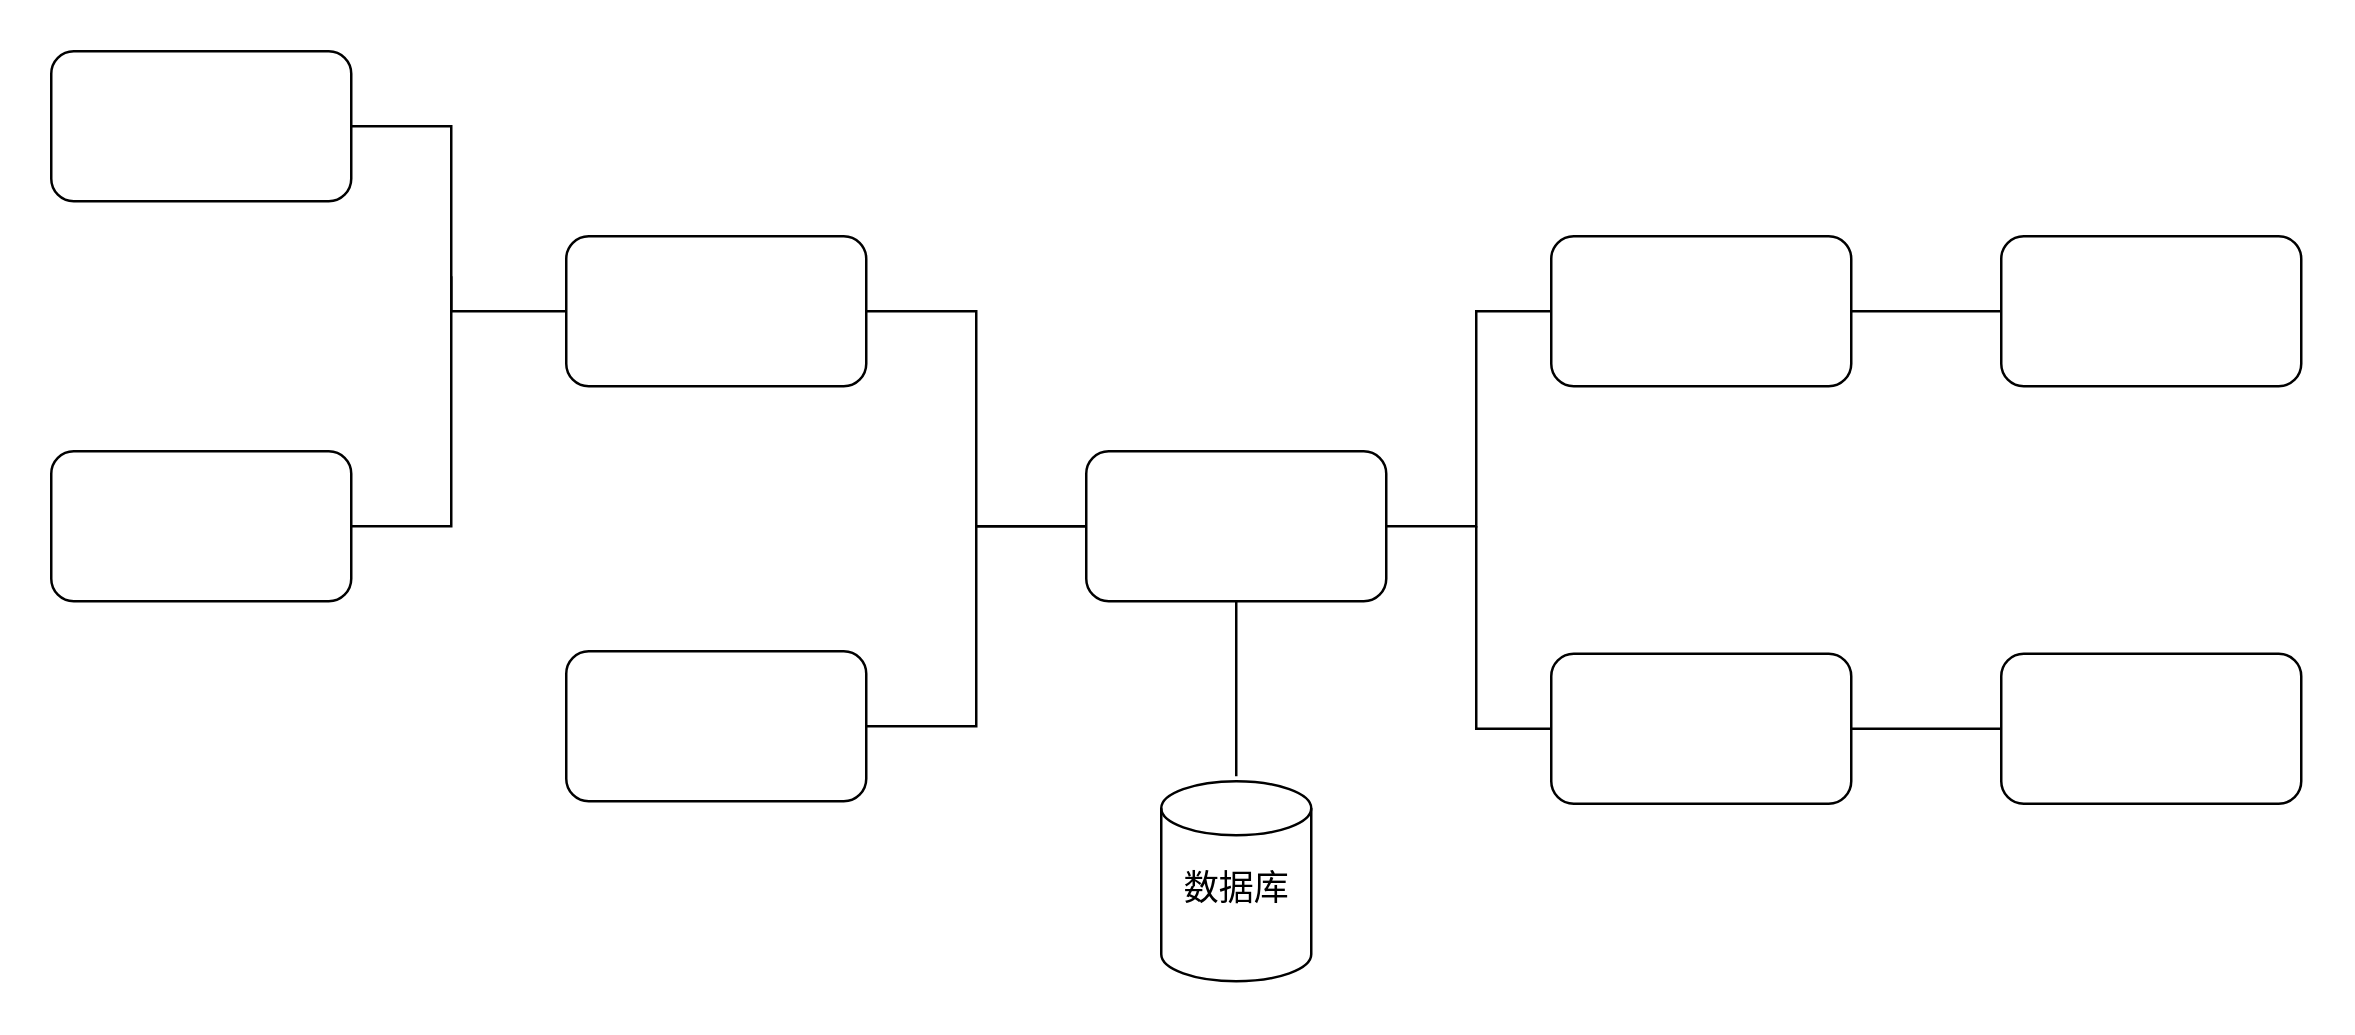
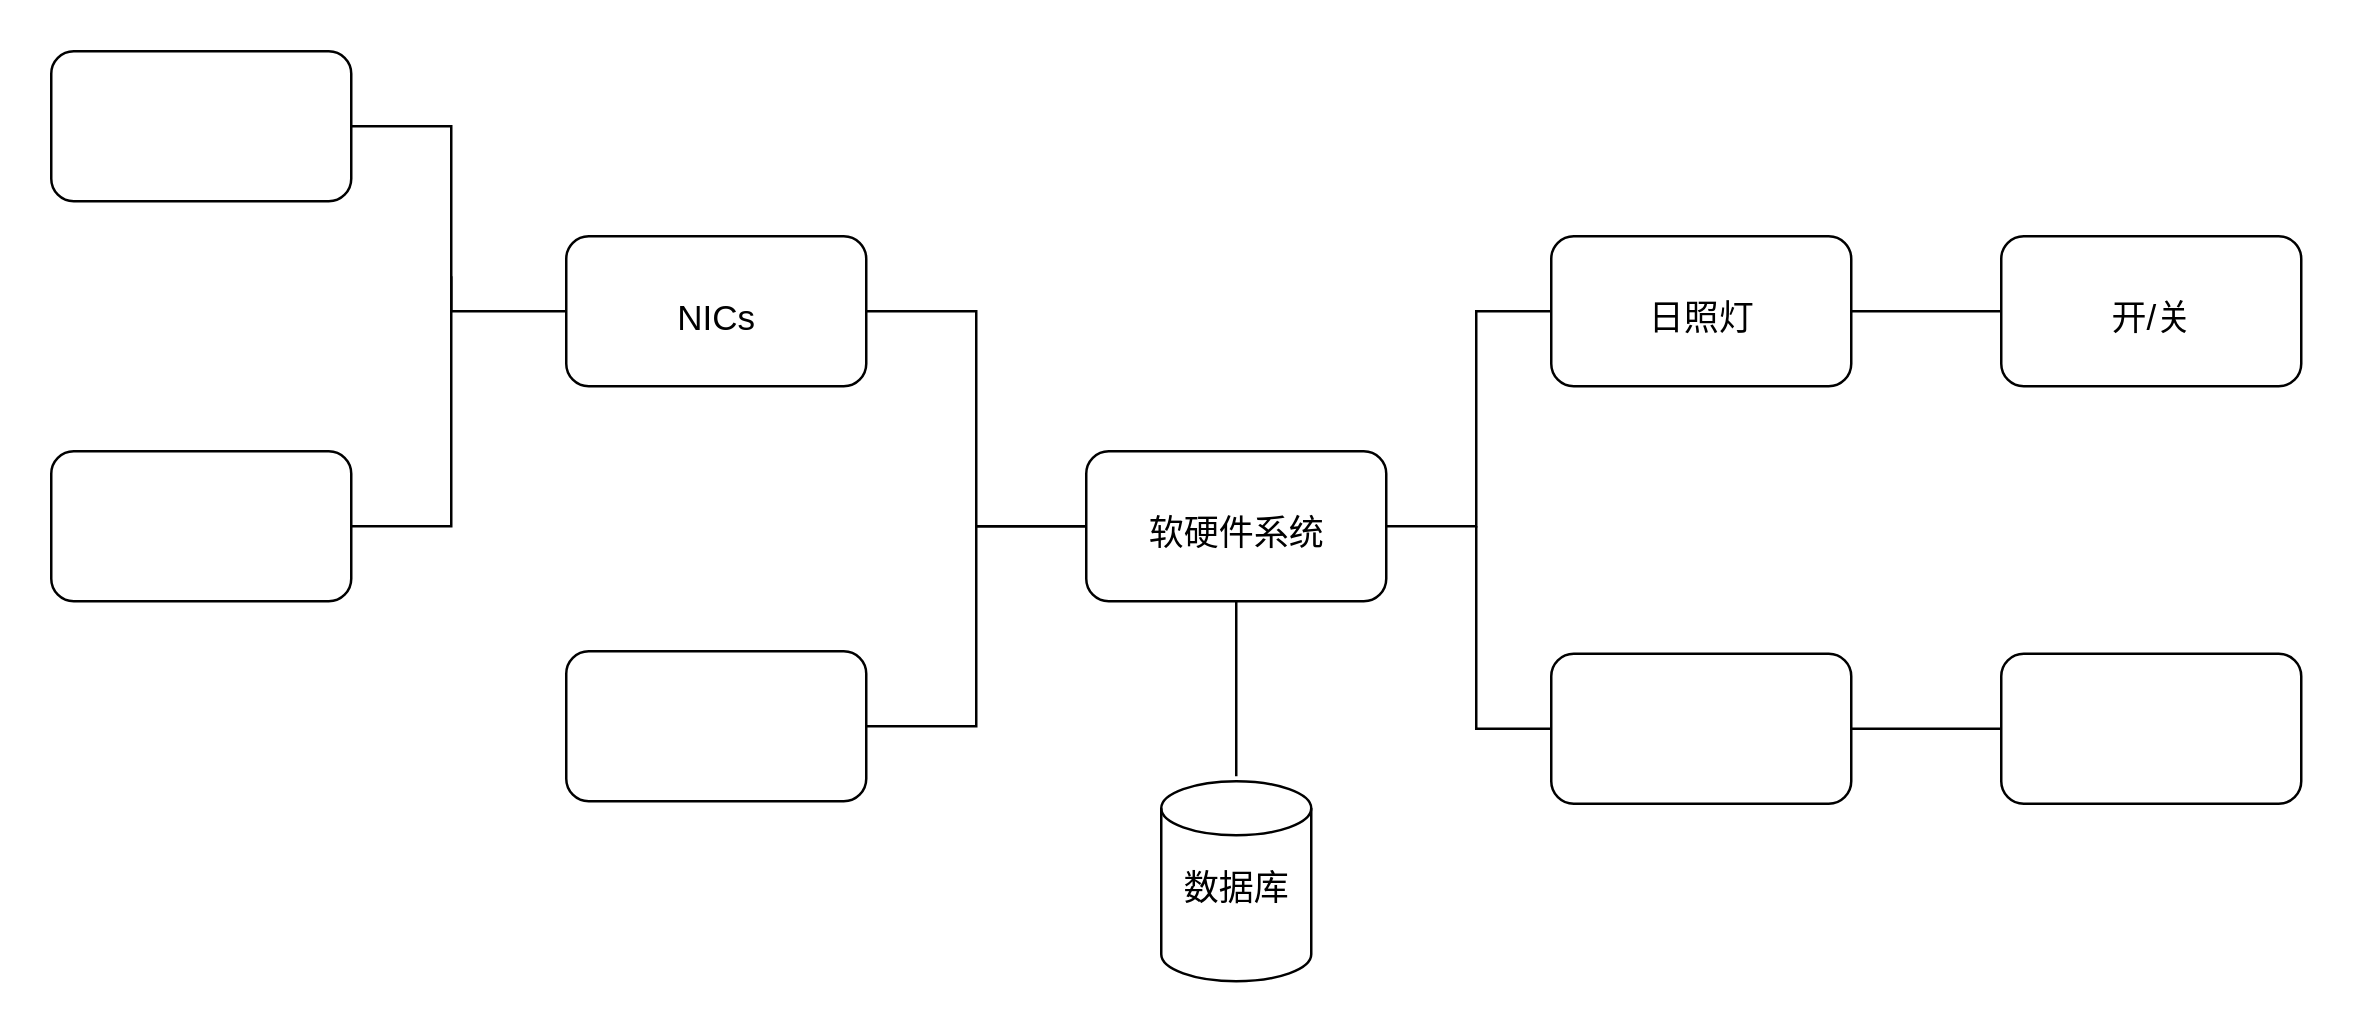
node "NICs": added
node "日照灯": added
node "开/关": added
node "软硬件系统": added
